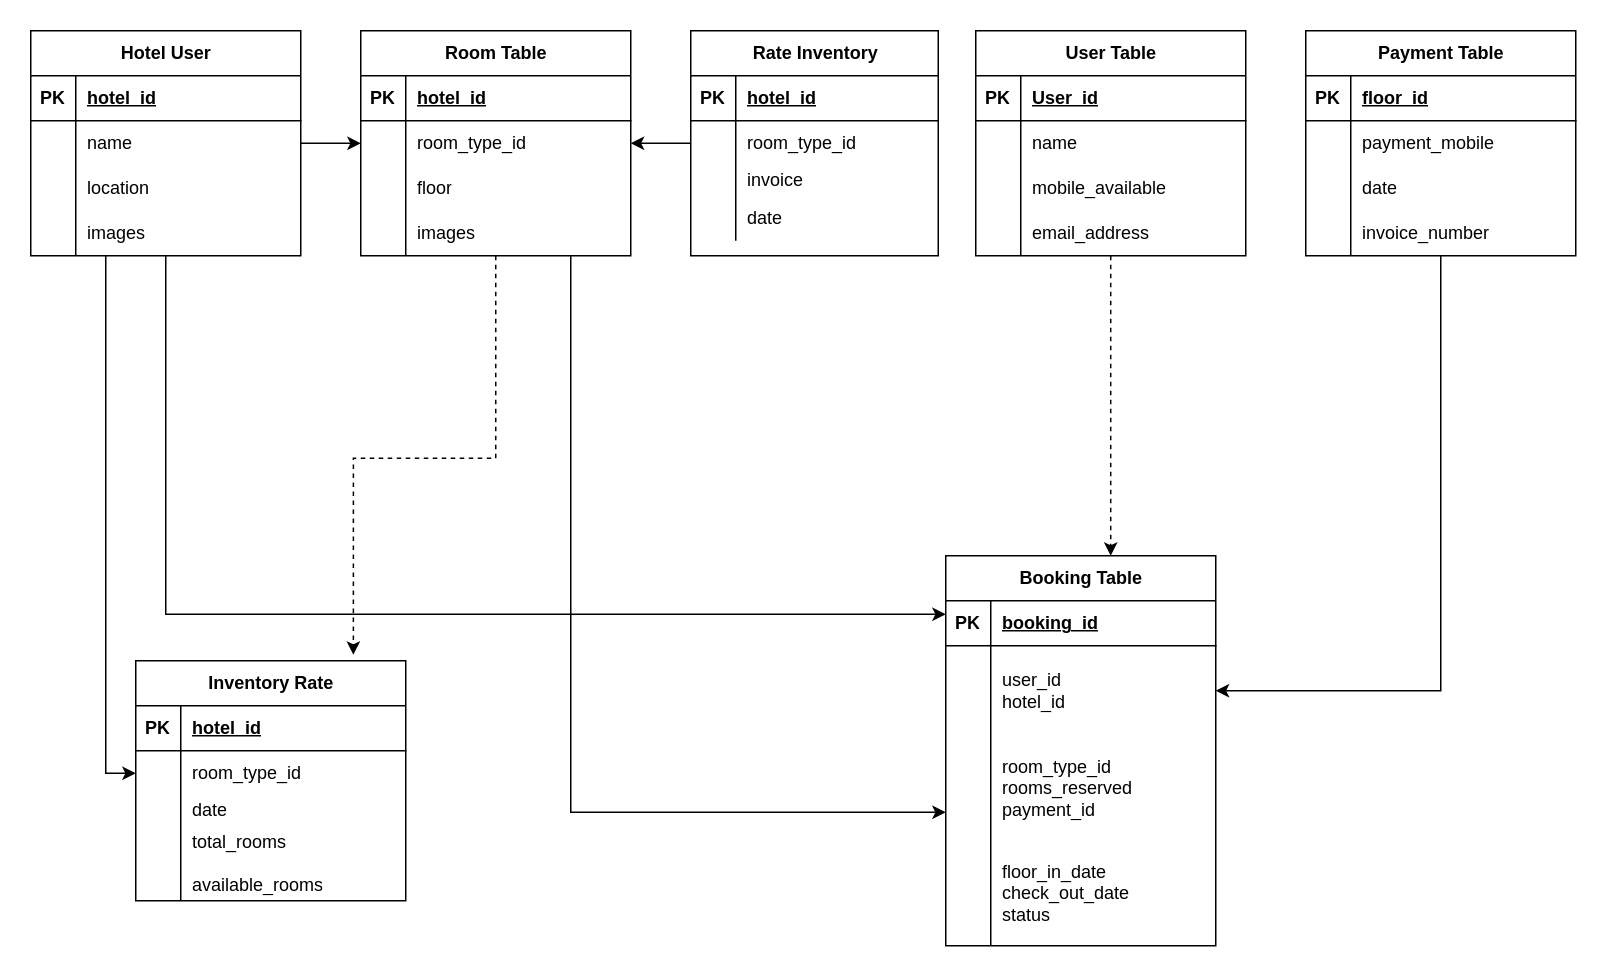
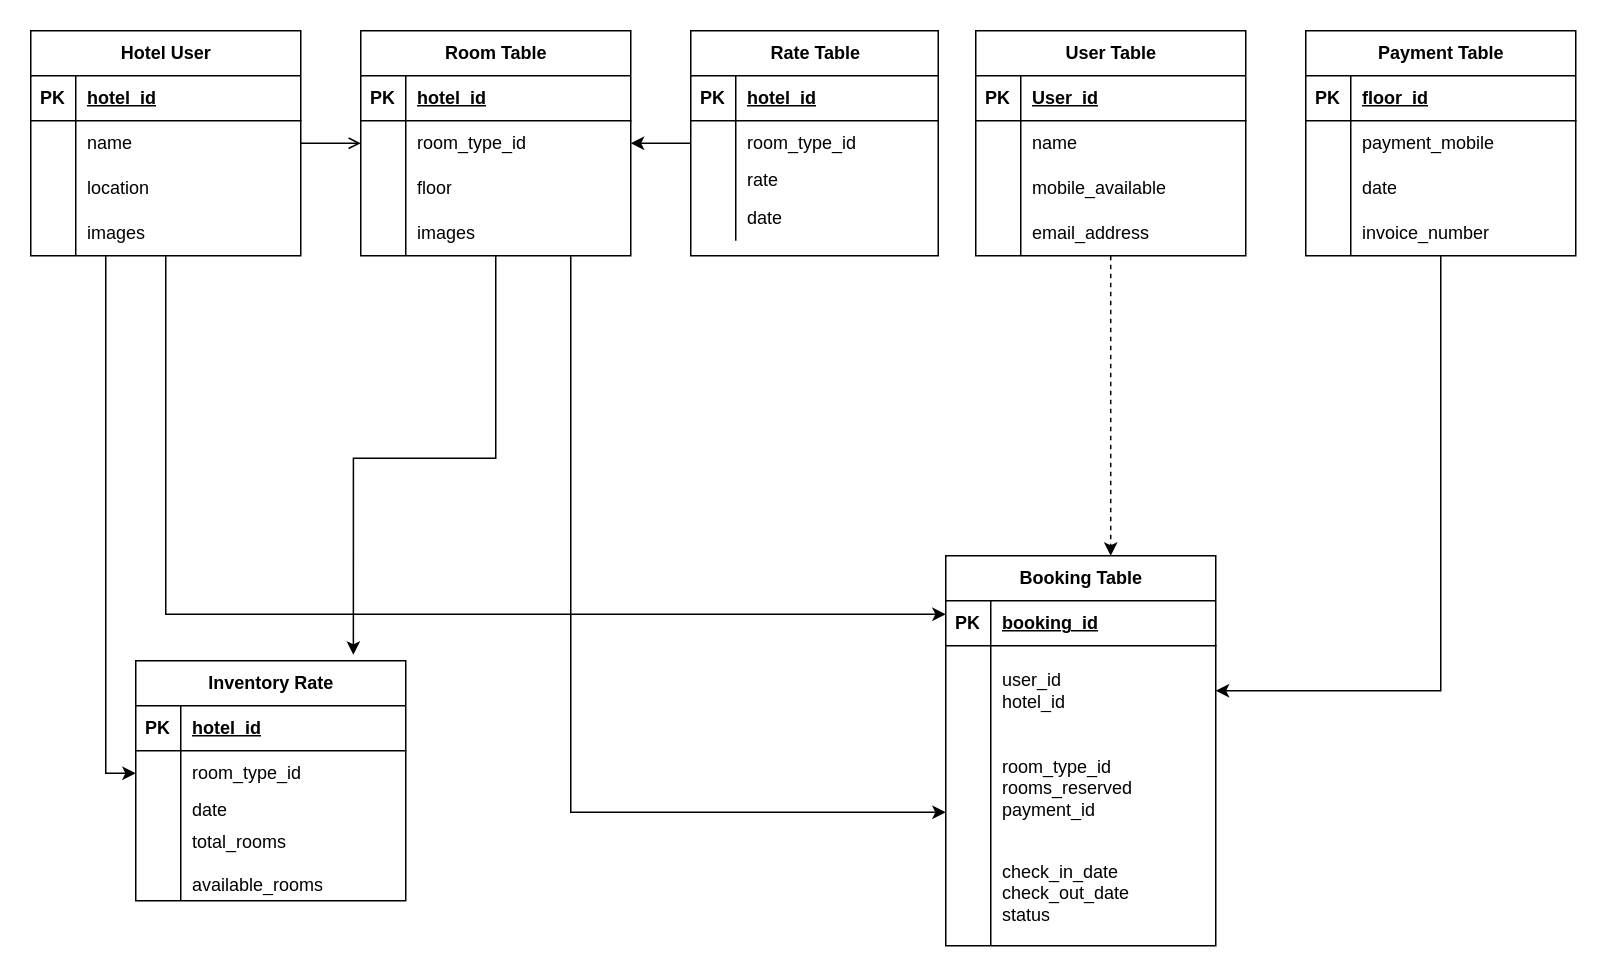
node "Rate Inventory": label "Rate Inventory" -> "Rate Table"
edge "Hotel User" -> "Room Table": arrowhead classic -> open
node "invoice": label "invoice" -> "rate"
edge "Room Table" -> "Inventory Rate": style dashed -> solid
node "floor_in_date check_out_date status": label "floor_in_date check_out_date status" -> "check_in_date check_out_date status"
